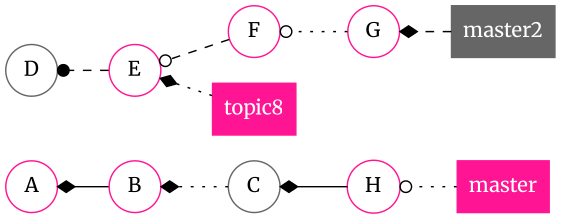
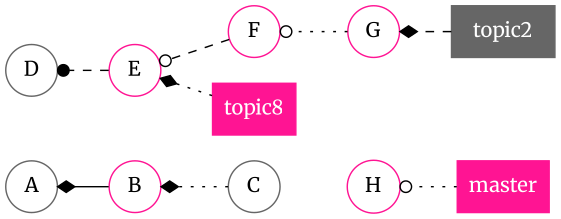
node "master2": label "master2" -> "topic2"
node "A": color deeppink -> gray40
edge "H" -> "C": removed
